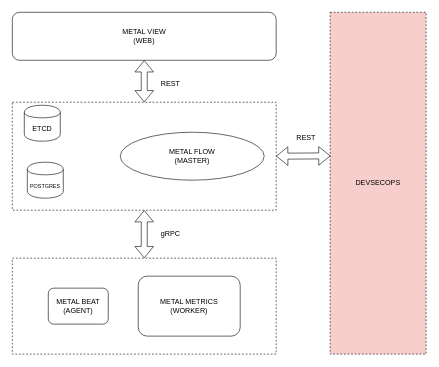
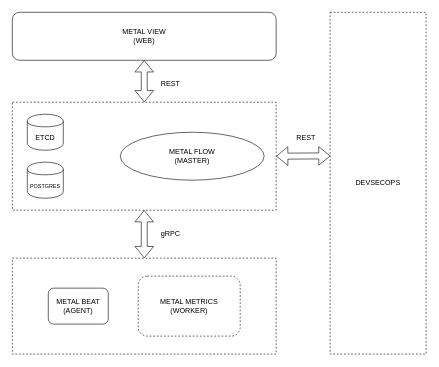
node "ETCD": moved (42, 123) -> (45, 132)
node "DEVSECOPS": fillcolor #f8cecc -> #ffffff
node "METAL METRICS (WORKER)": style solid -> dashed
